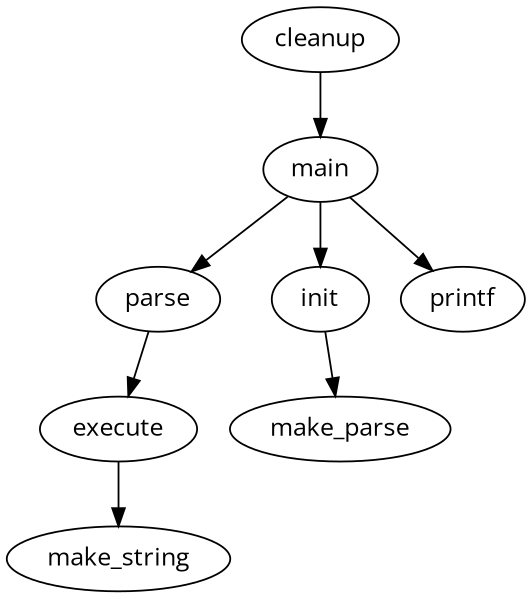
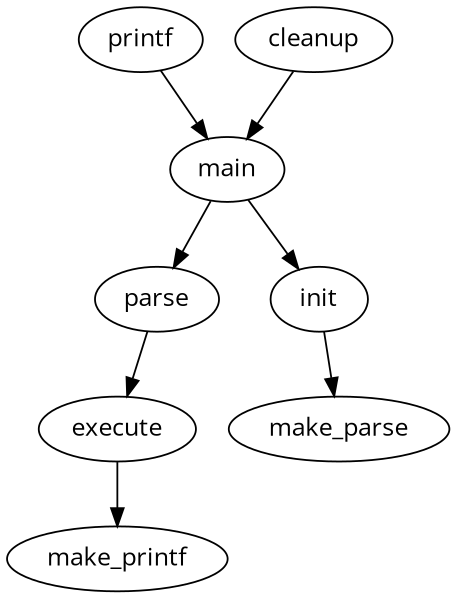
edge "main" -> "printf": reversed
node "make_string": label "make_string" -> "make_printf"
